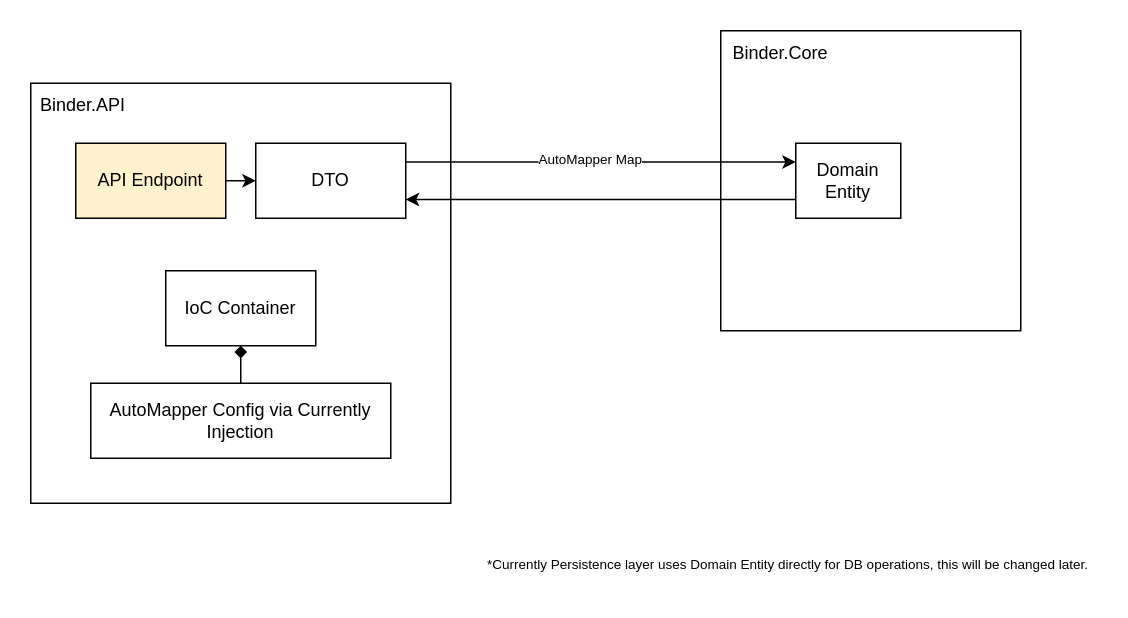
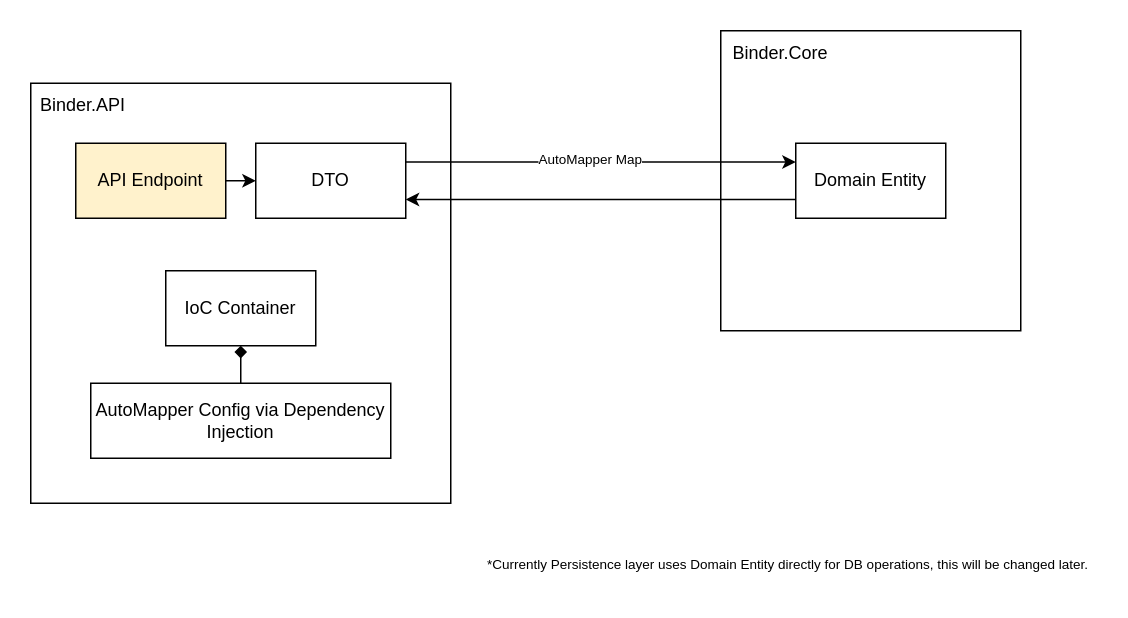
node "Domain Entity": size 105x75 -> 150x75
node "AutoMapper Config via Currently Injection": label "AutoMapper Config via Currently Injection" -> "AutoMapper Config via Dependency Injection"
